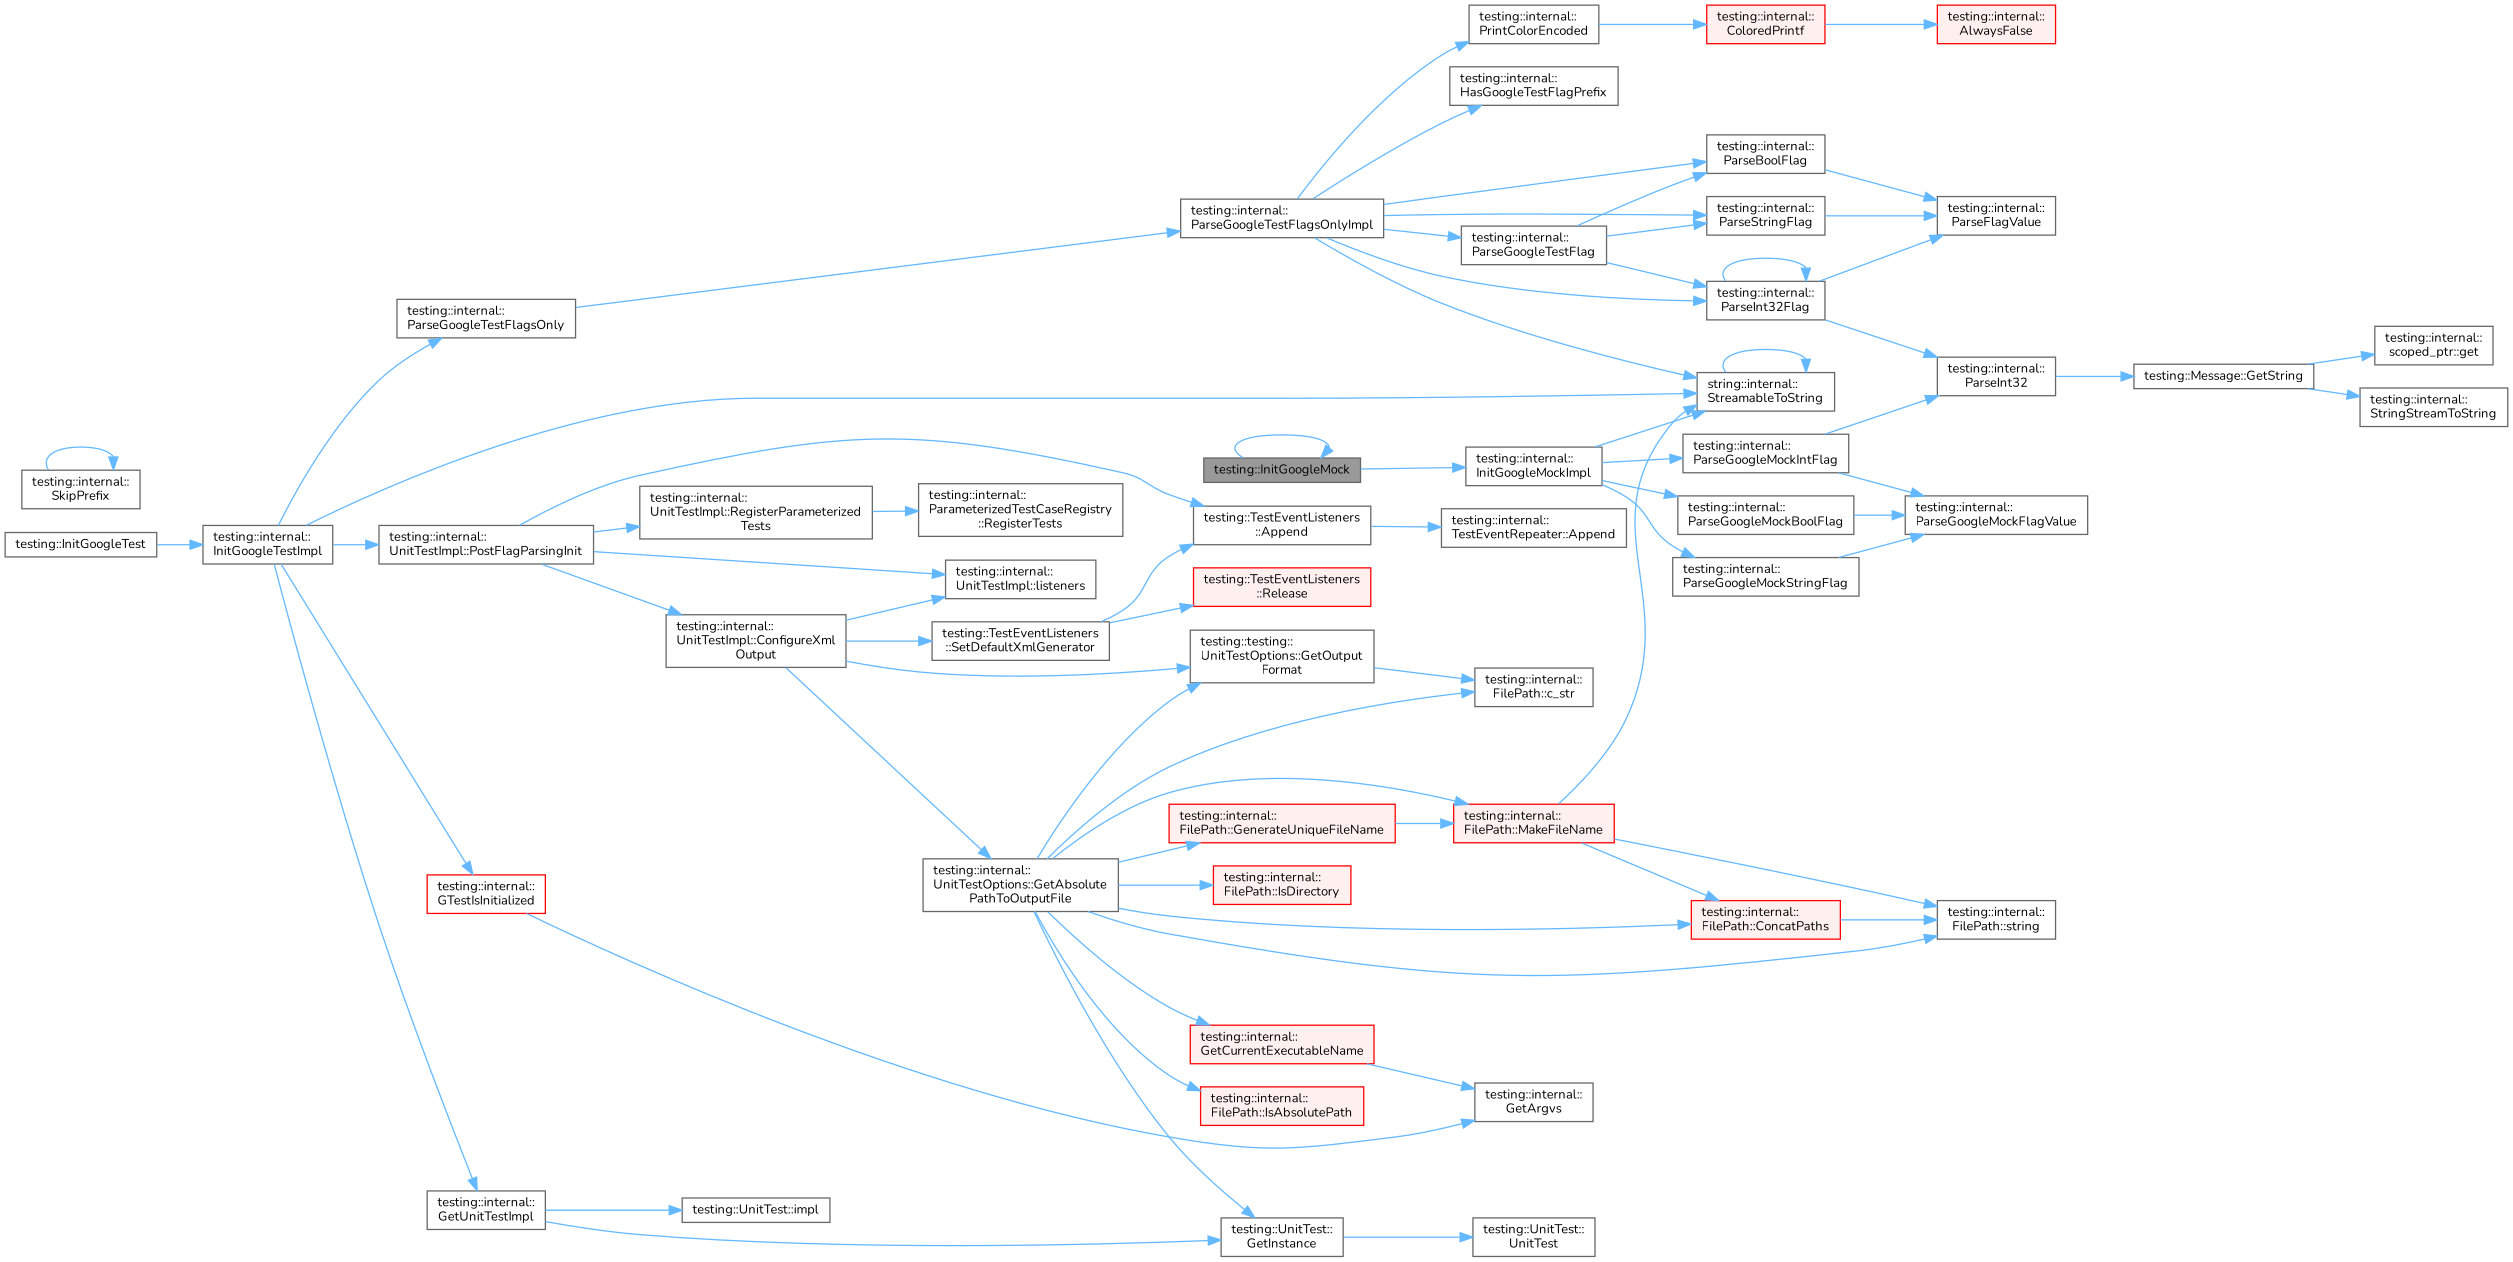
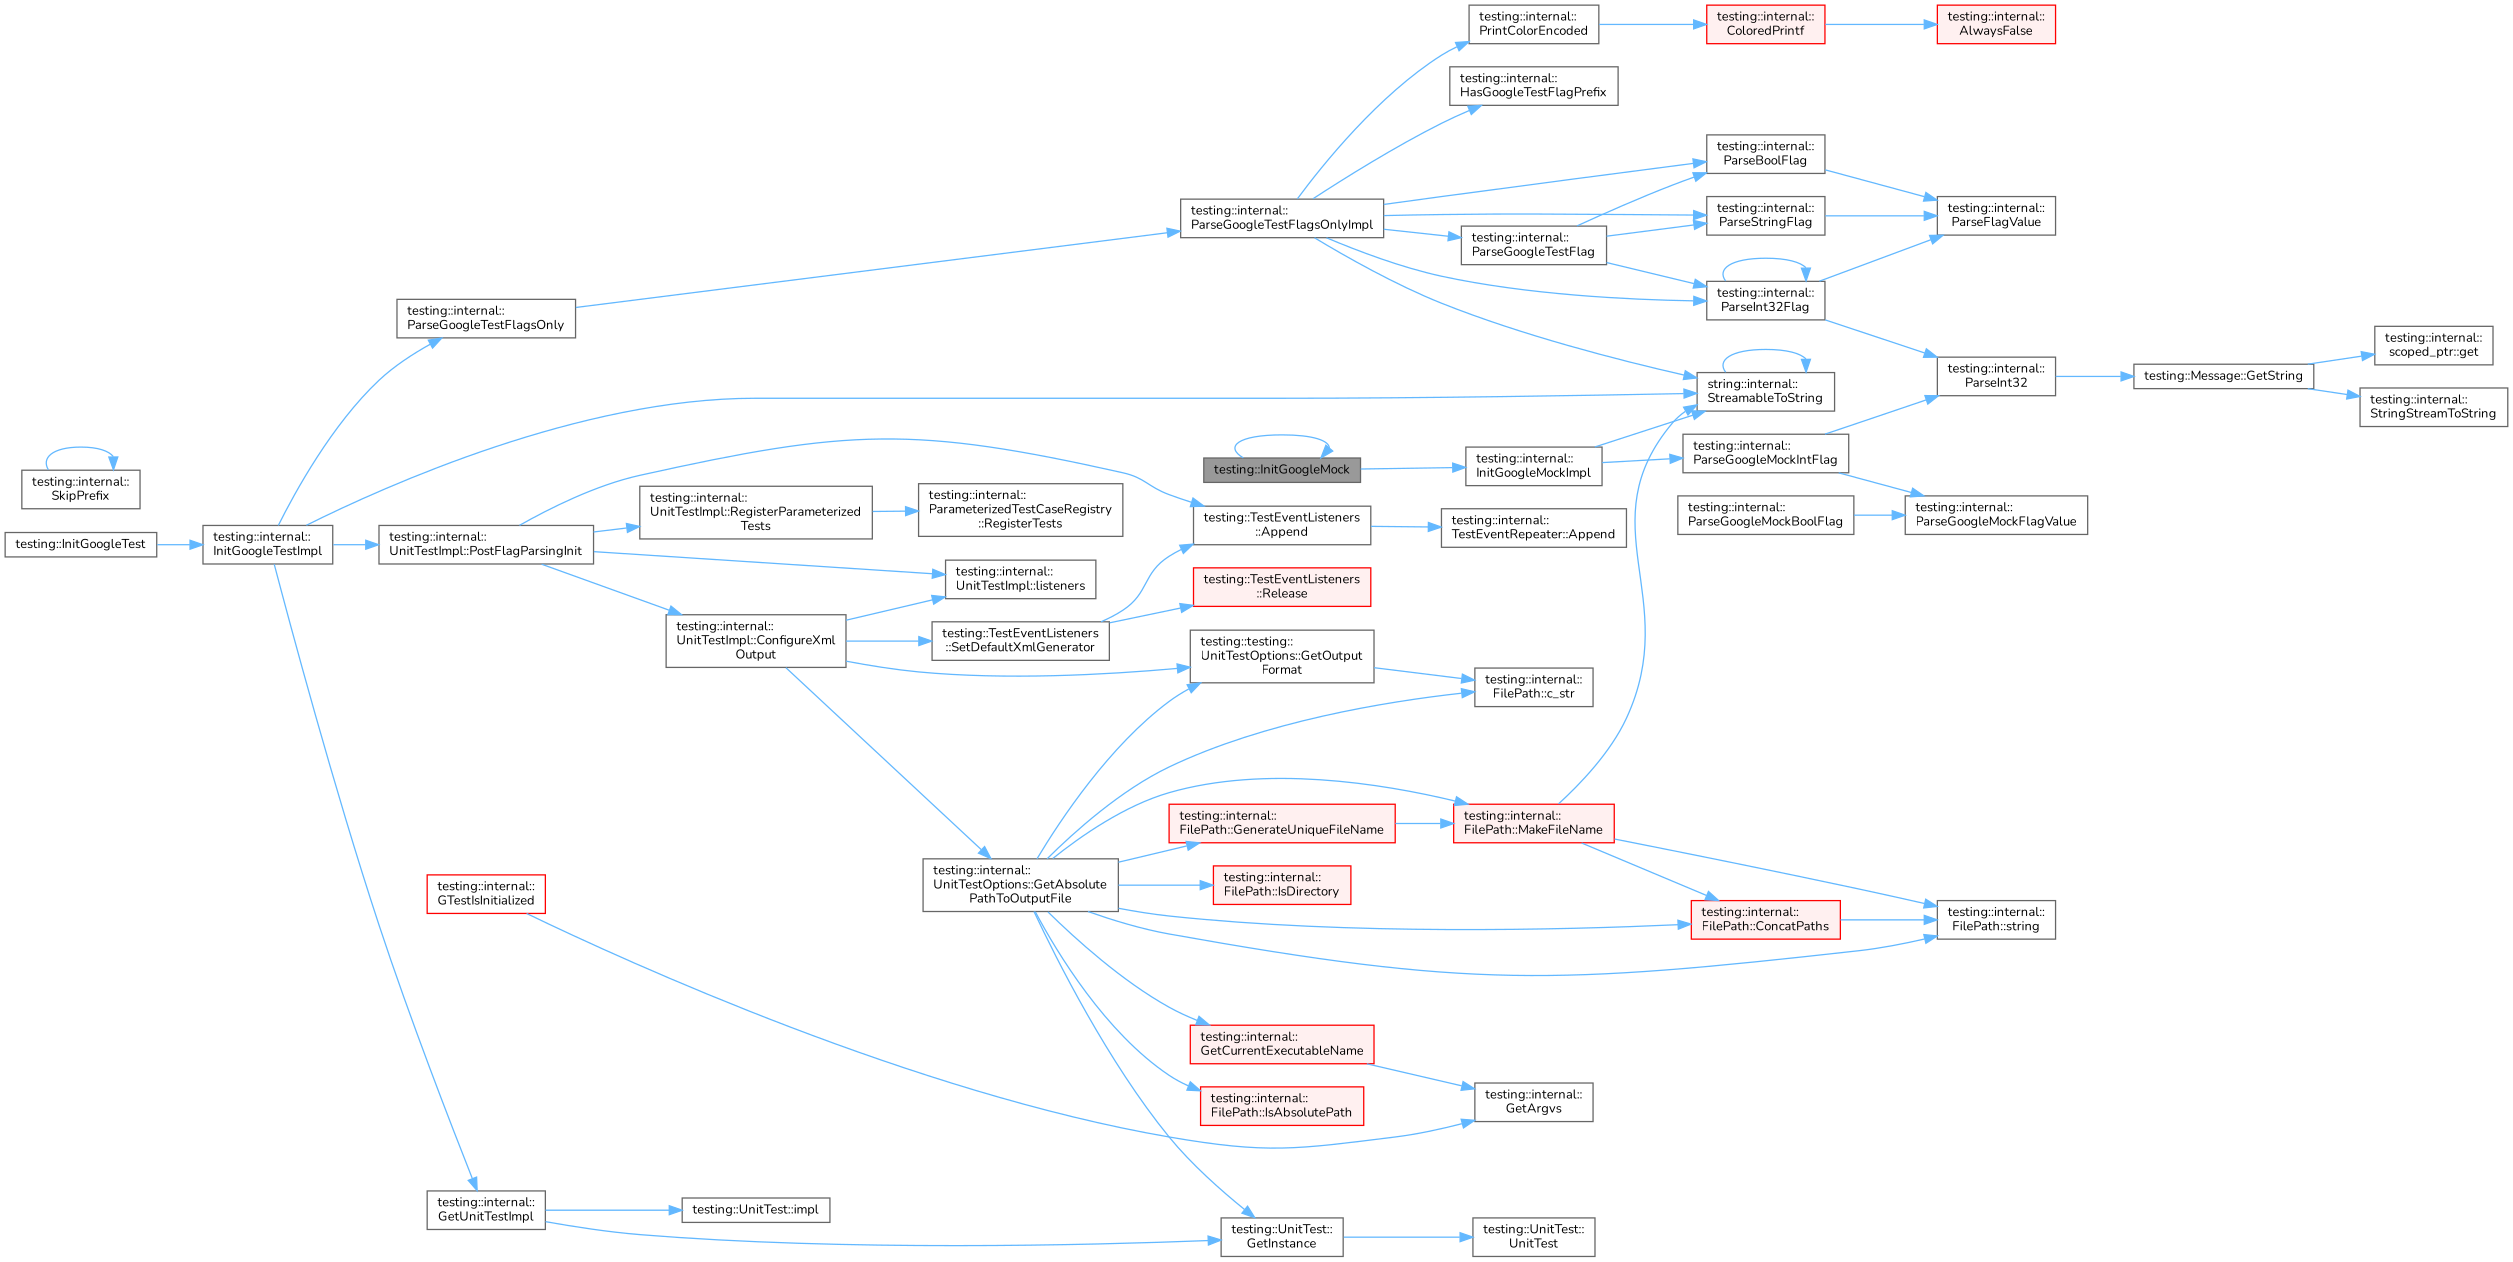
edge "testing::internal:: InitGoogleMockImpl" -> "testing::internal:: ParseGoogleMockBoolFlag": removed
node "testing::internal:: ParseGoogleMockStringFlag": removed
edge "testing::internal:: InitGoogleTestImpl" -> "testing::internal:: GTestIsInitialized": removed
